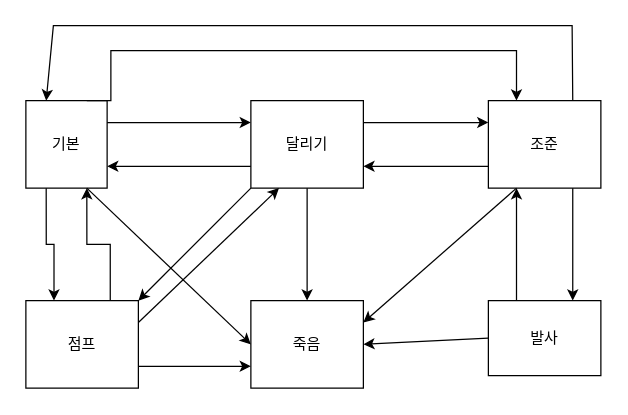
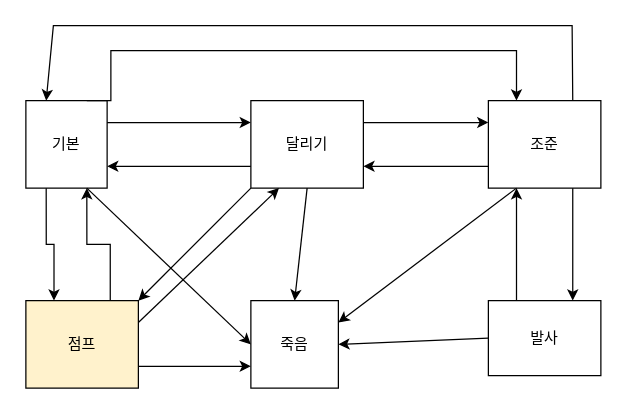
node "점프": fillcolor #ffffff -> #fff2cc
node "죽음": size 113x88 -> 88x88
